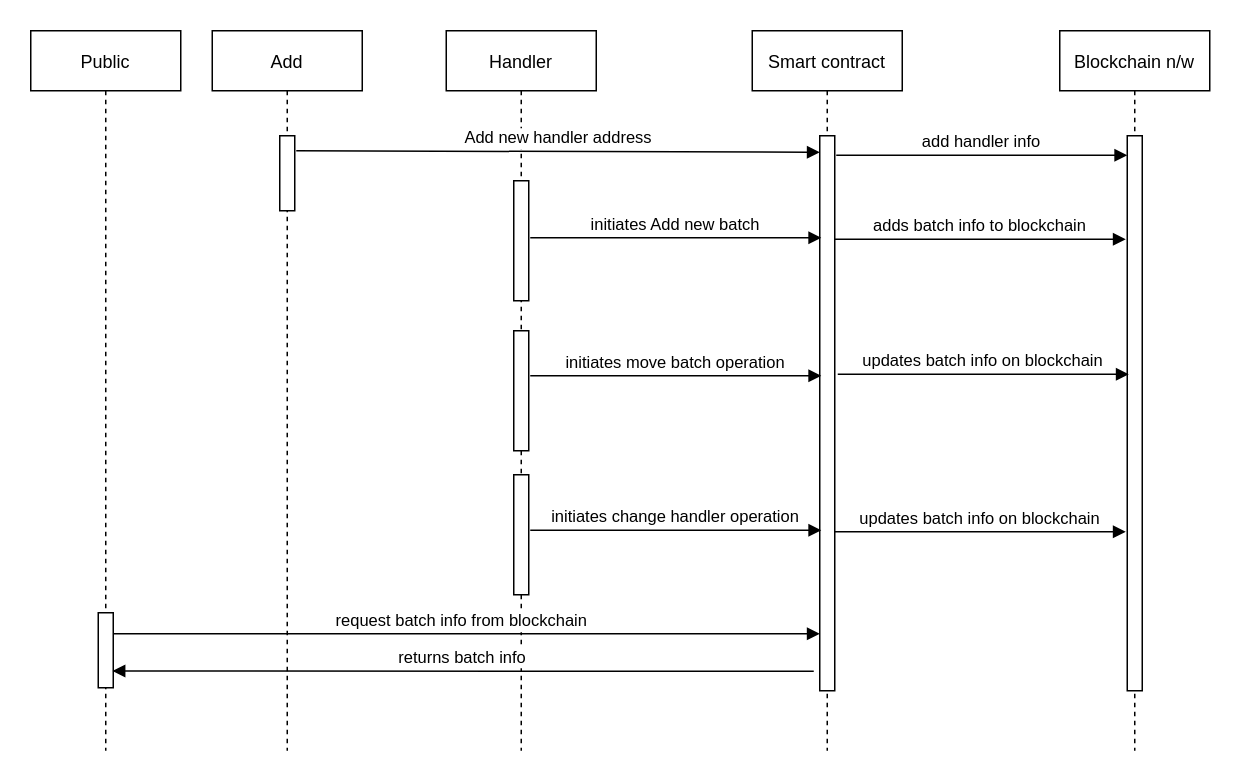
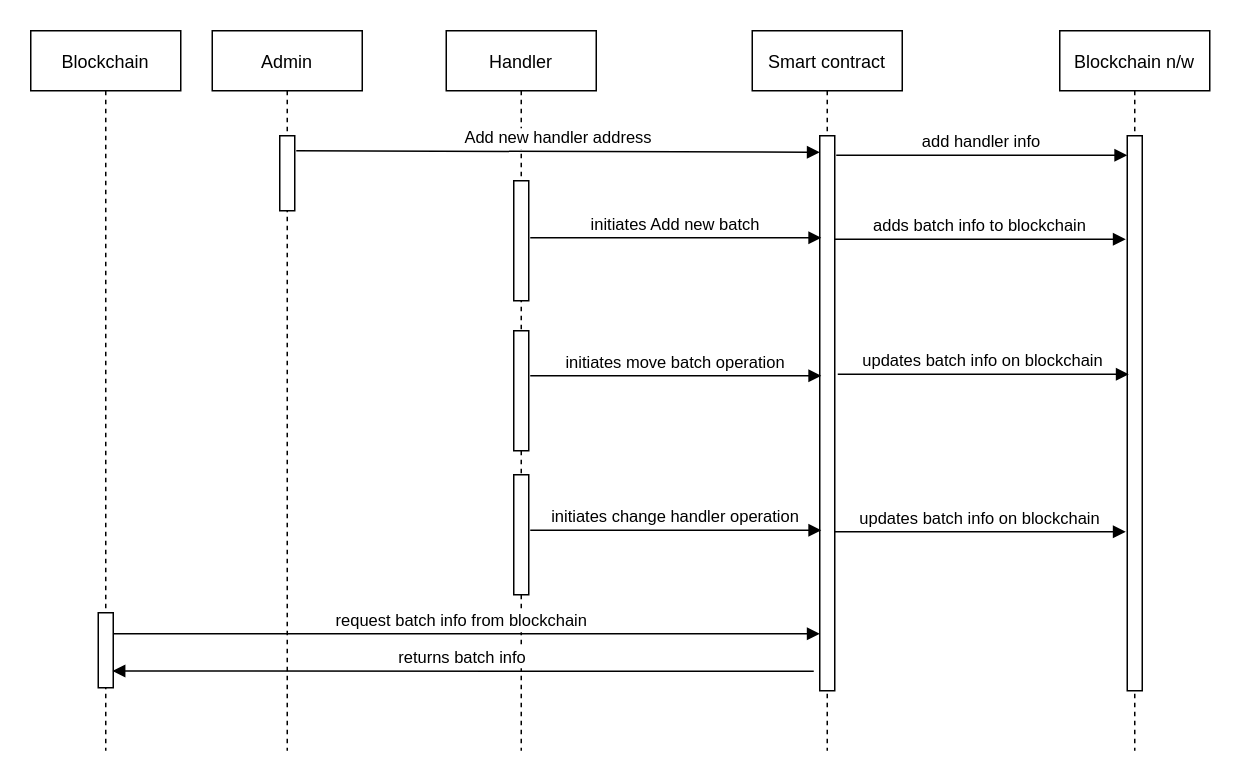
node "Public": label "Public" -> "Blockchain"
node "Add": label "Add" -> "Admin"
